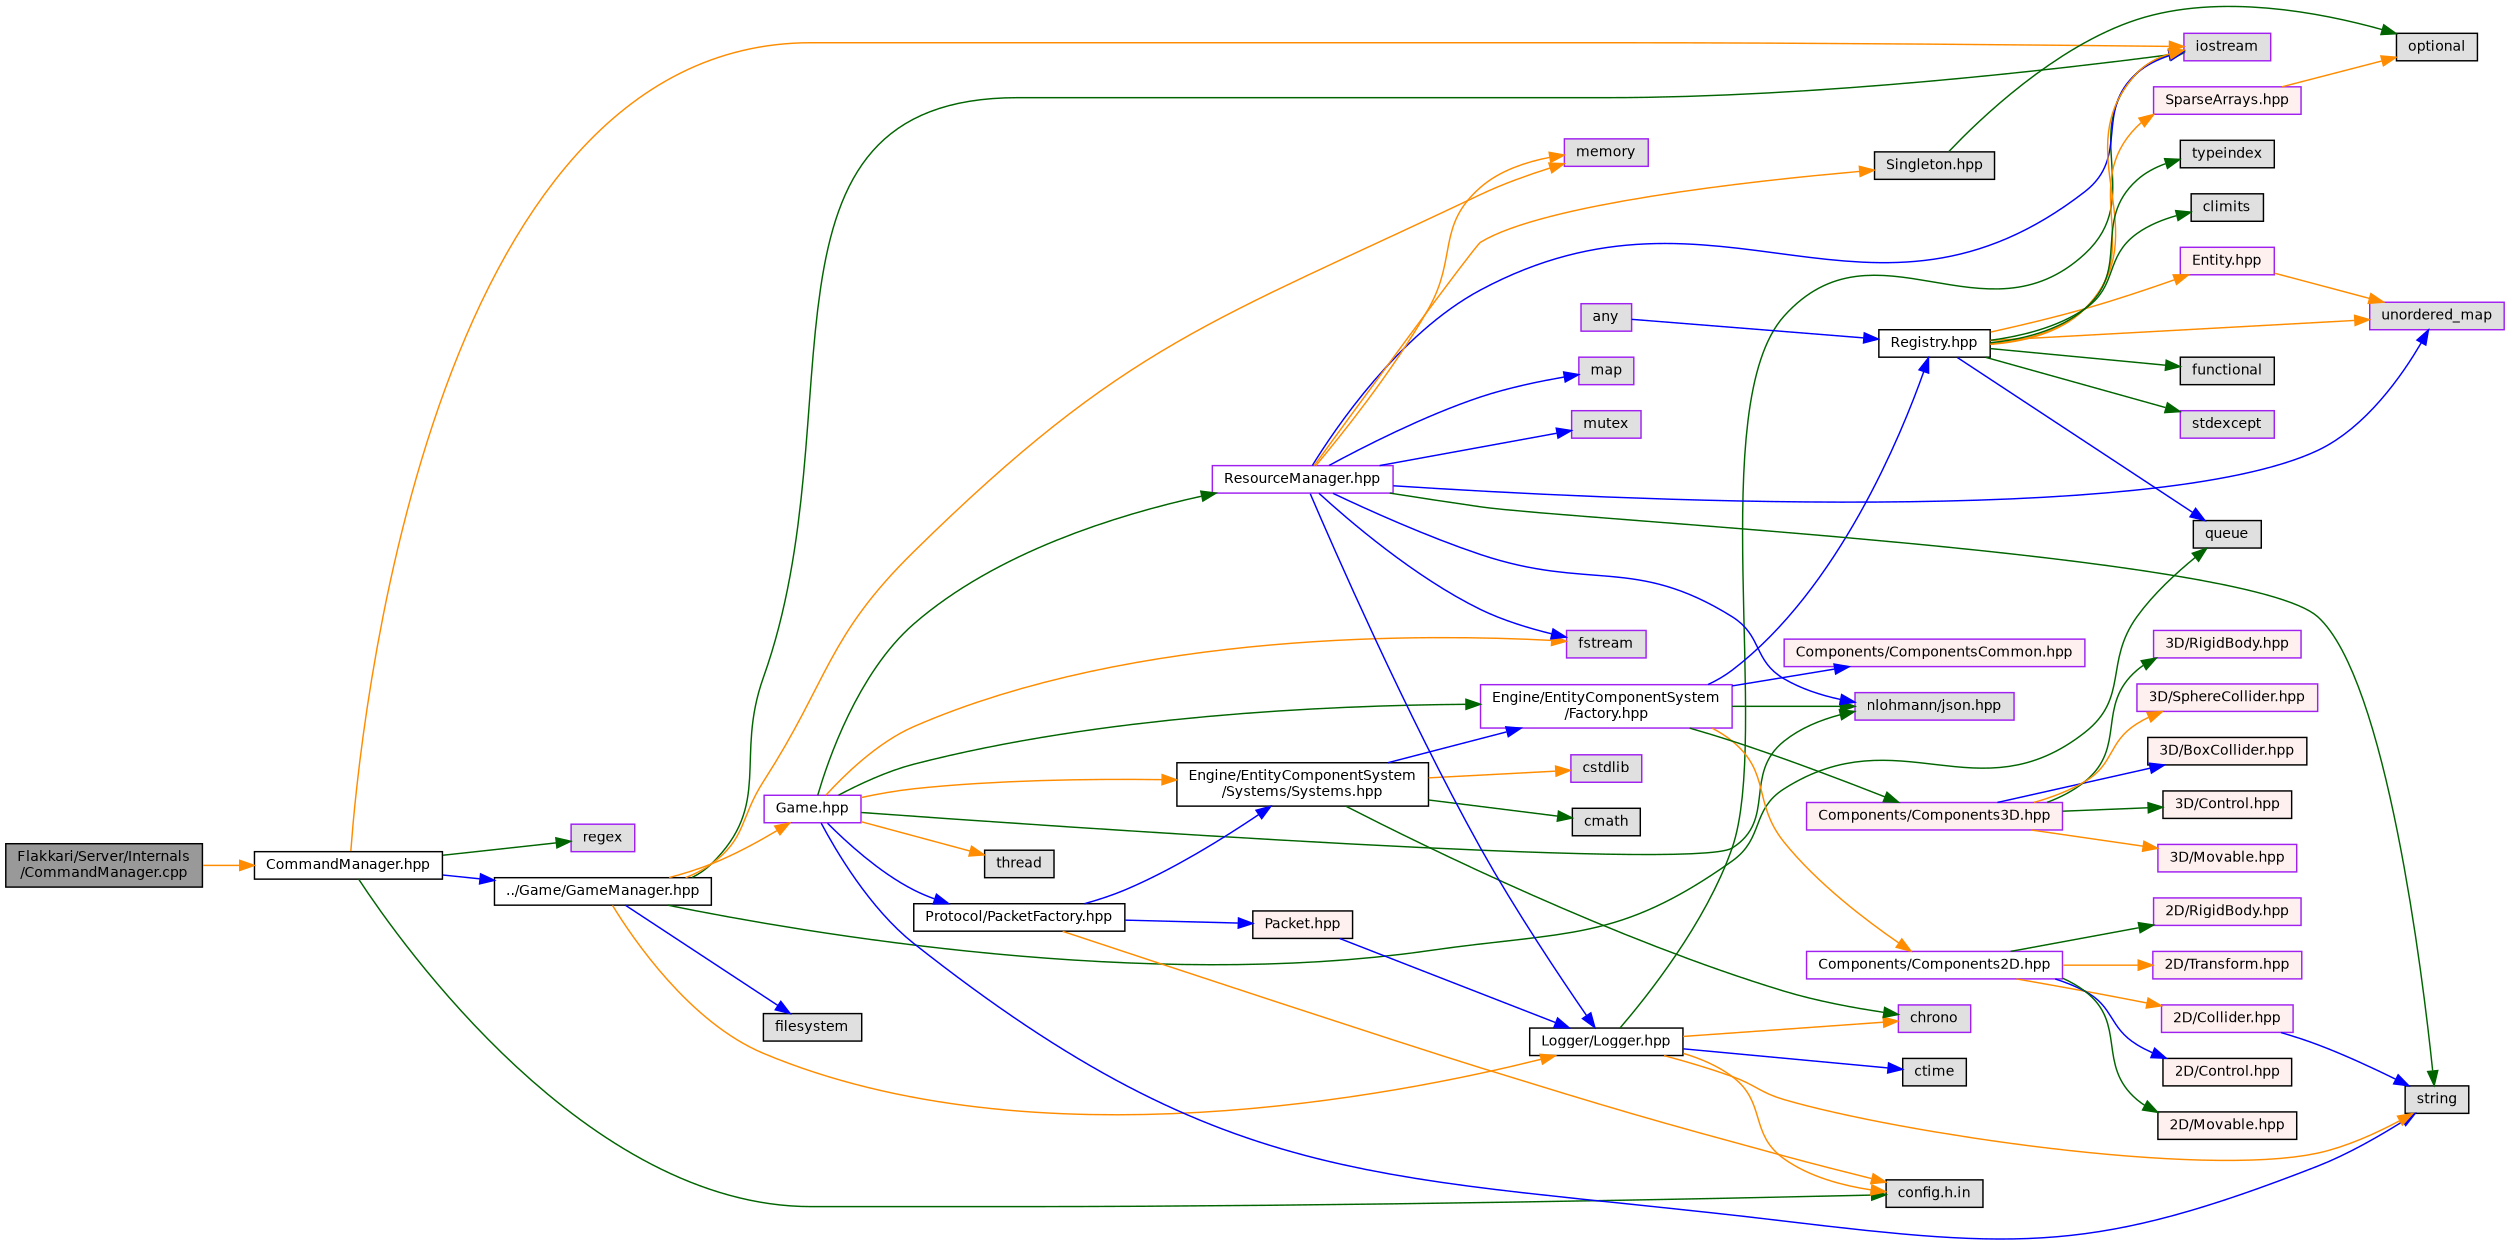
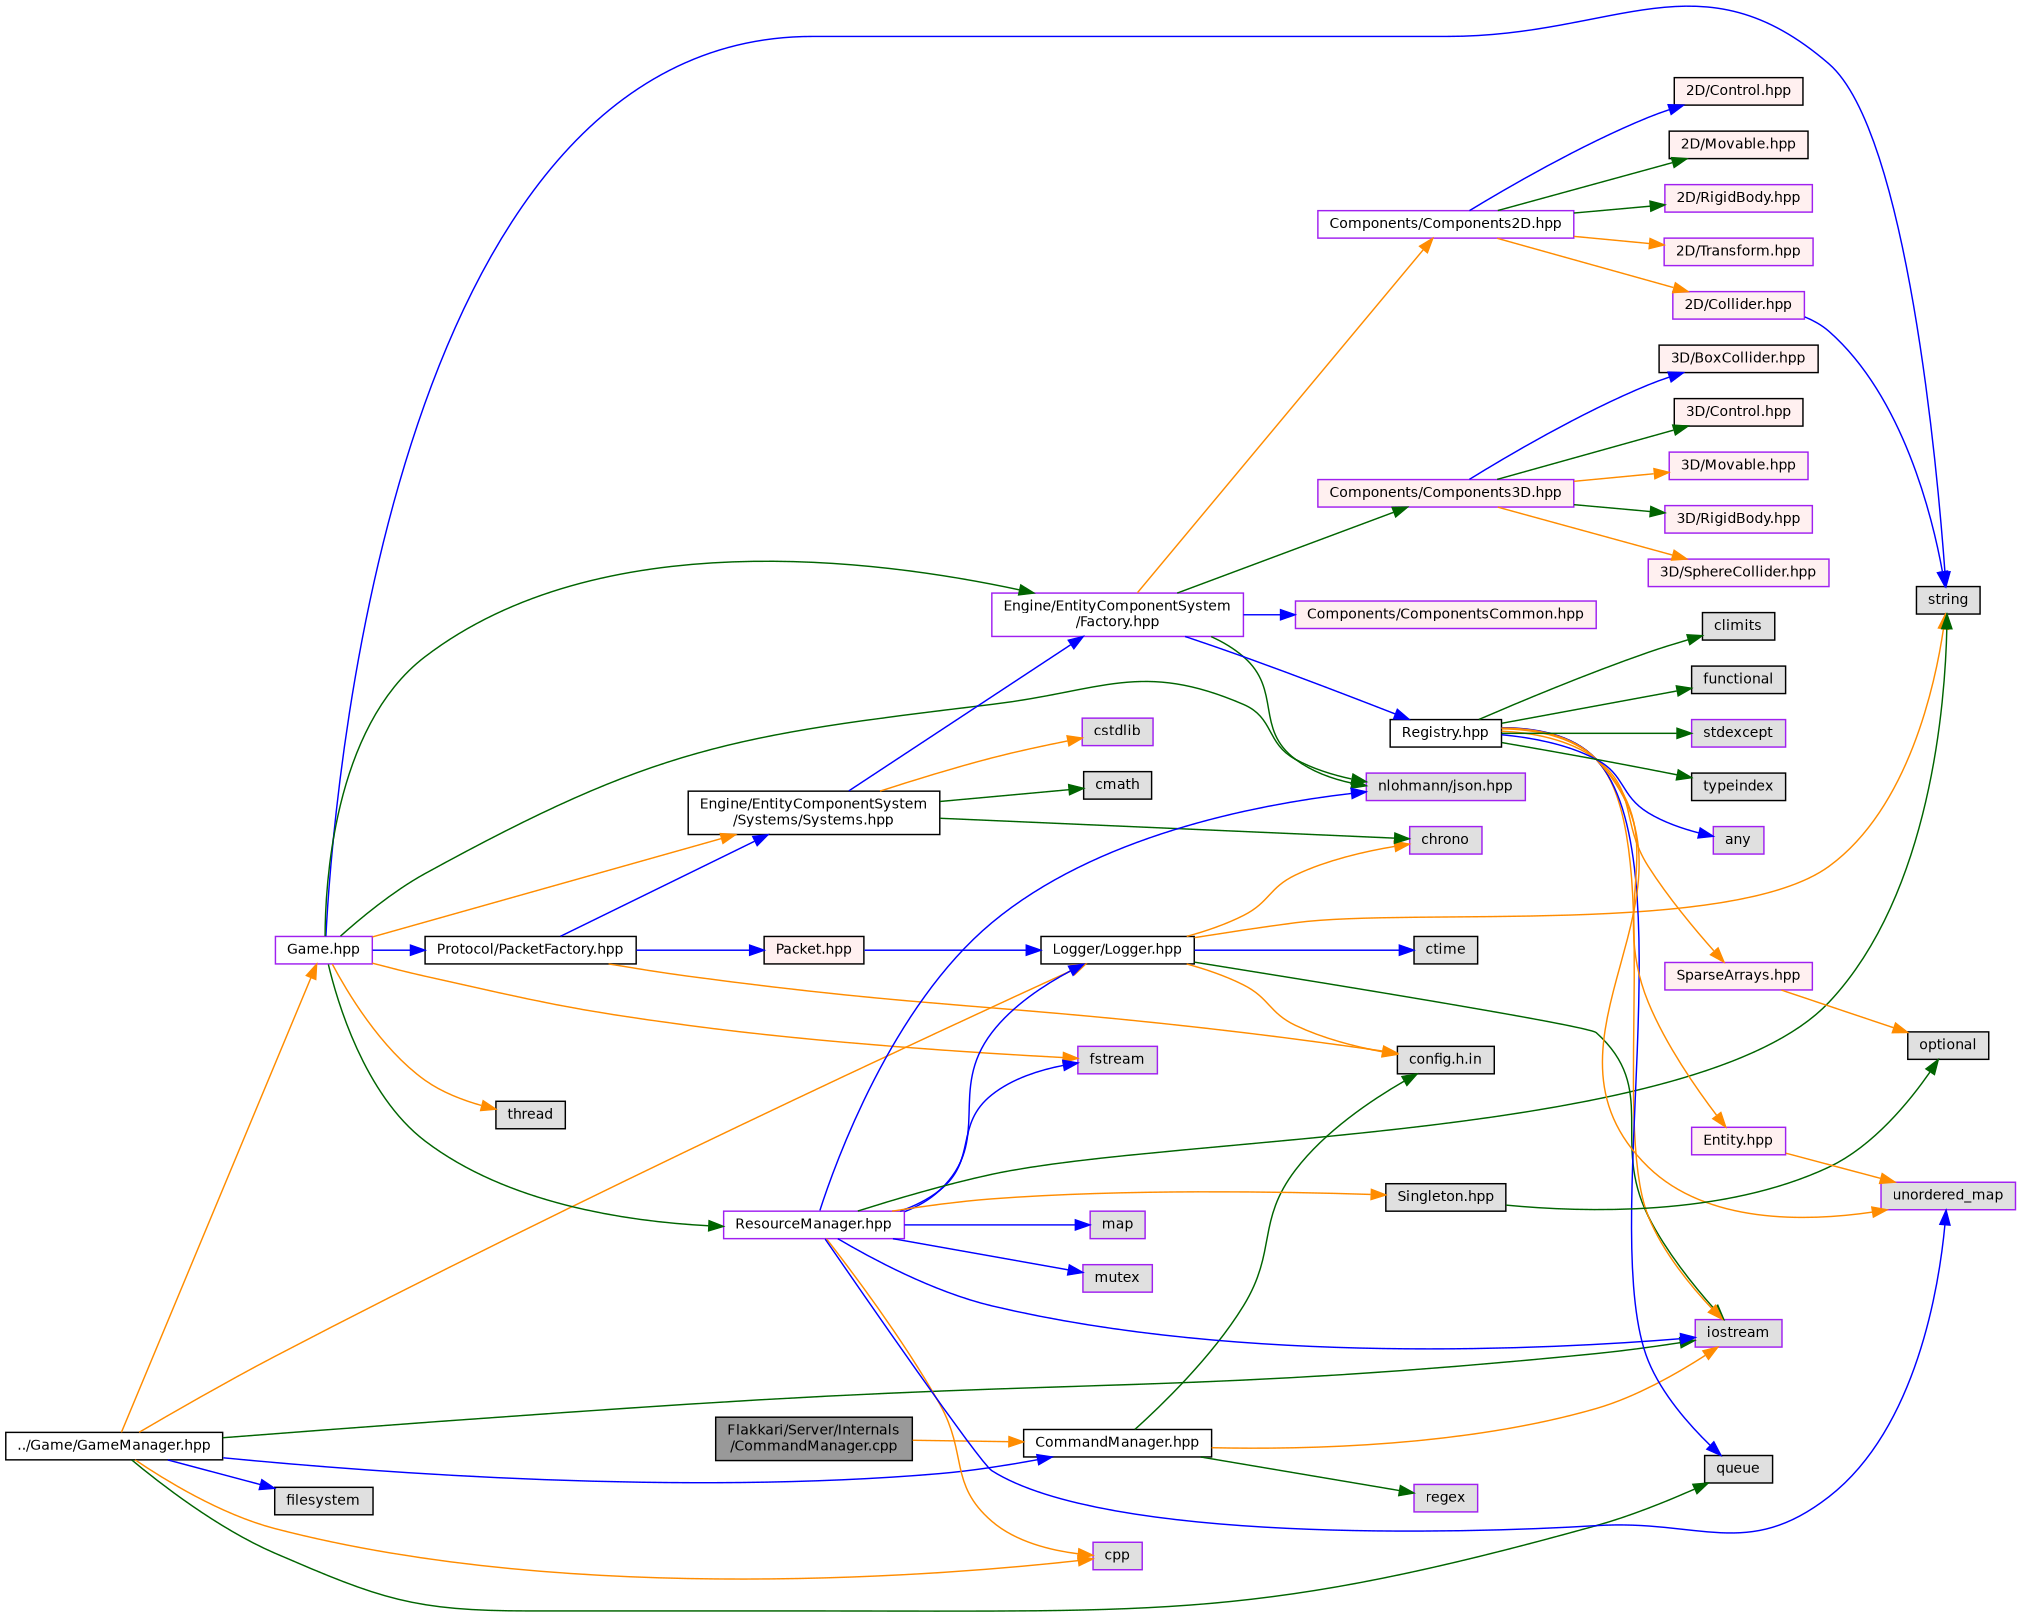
node "memory": label "memory" -> "cpp"
edge "any" -> "Registry.hpp": reversed
edge "CommandManager.hpp" -> "../Game/GameManager.hpp": reversed
